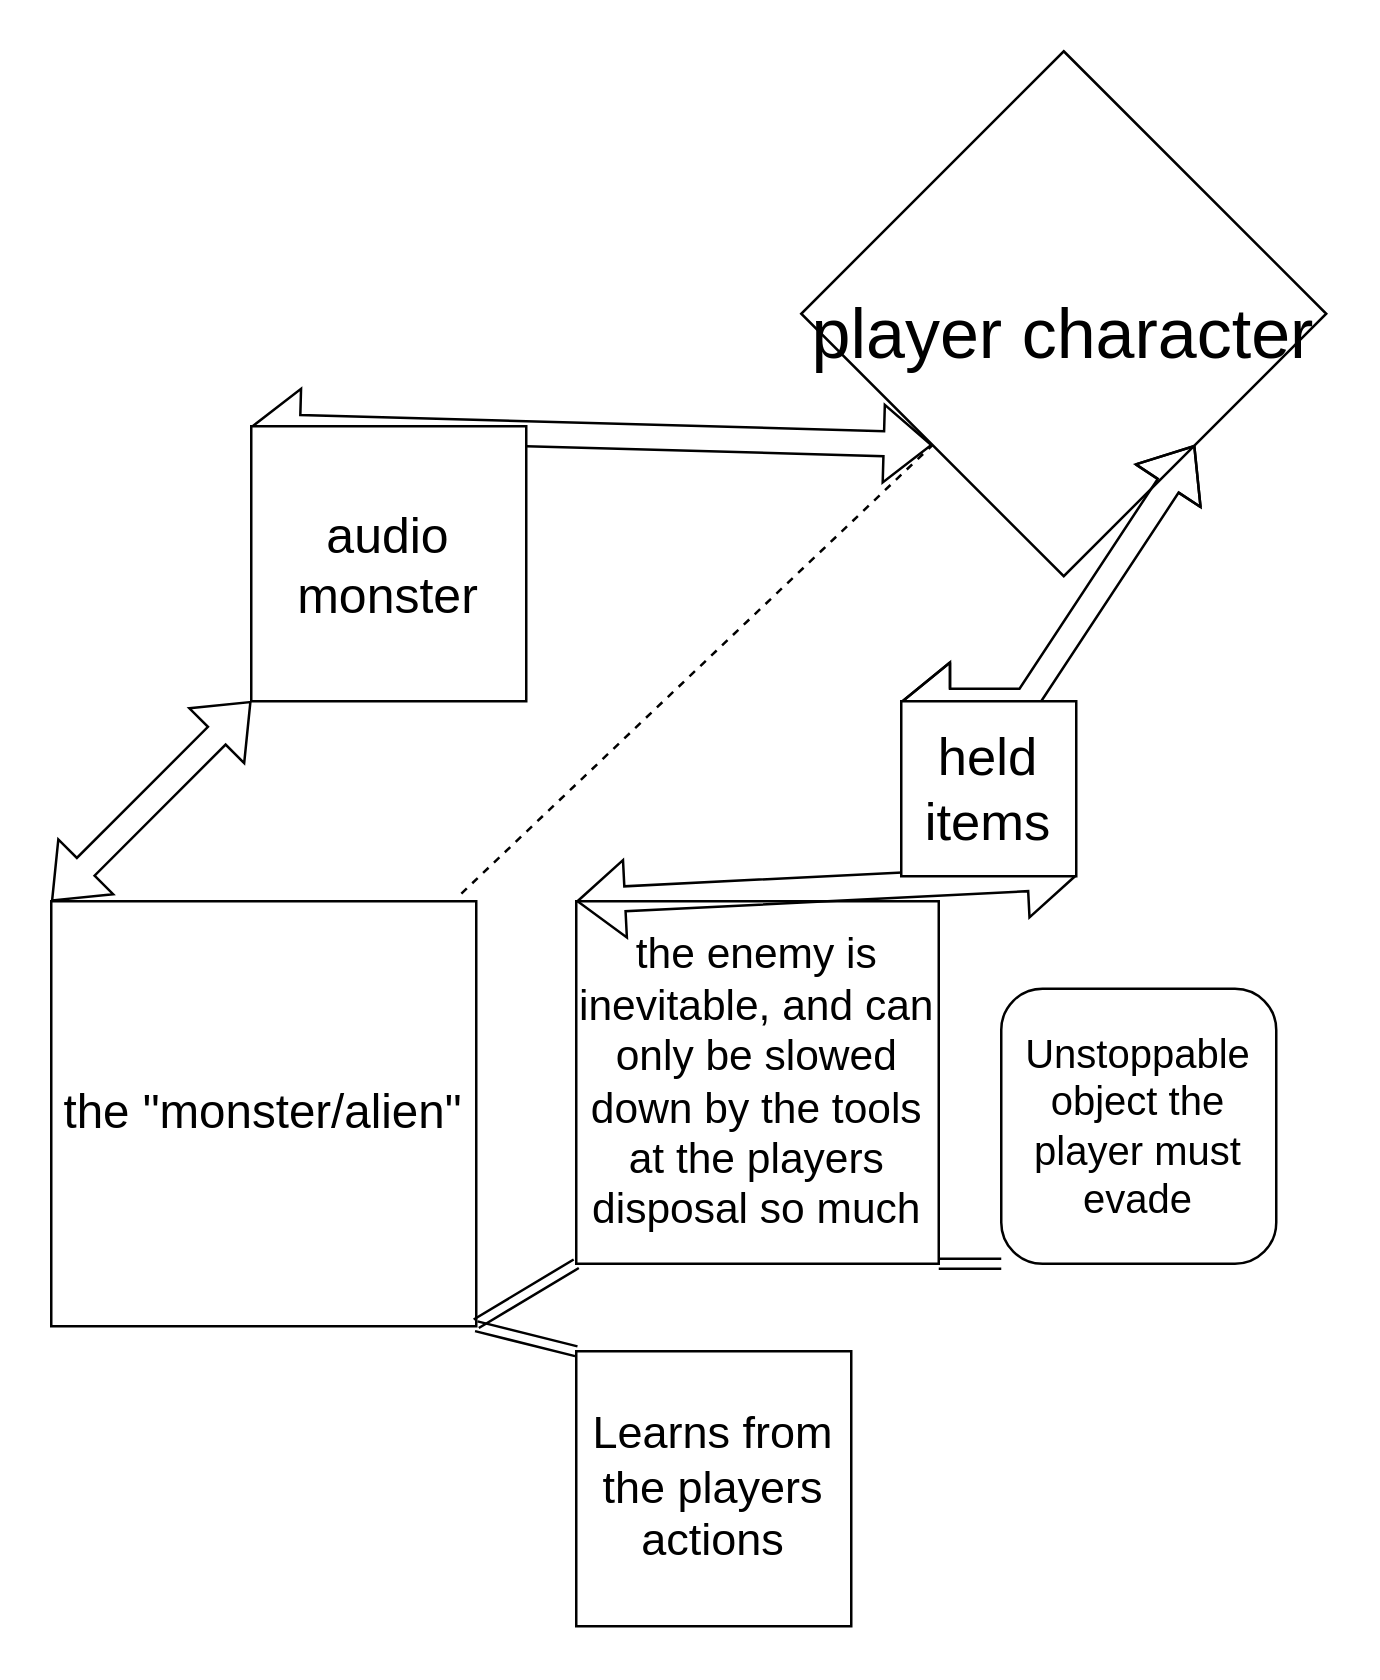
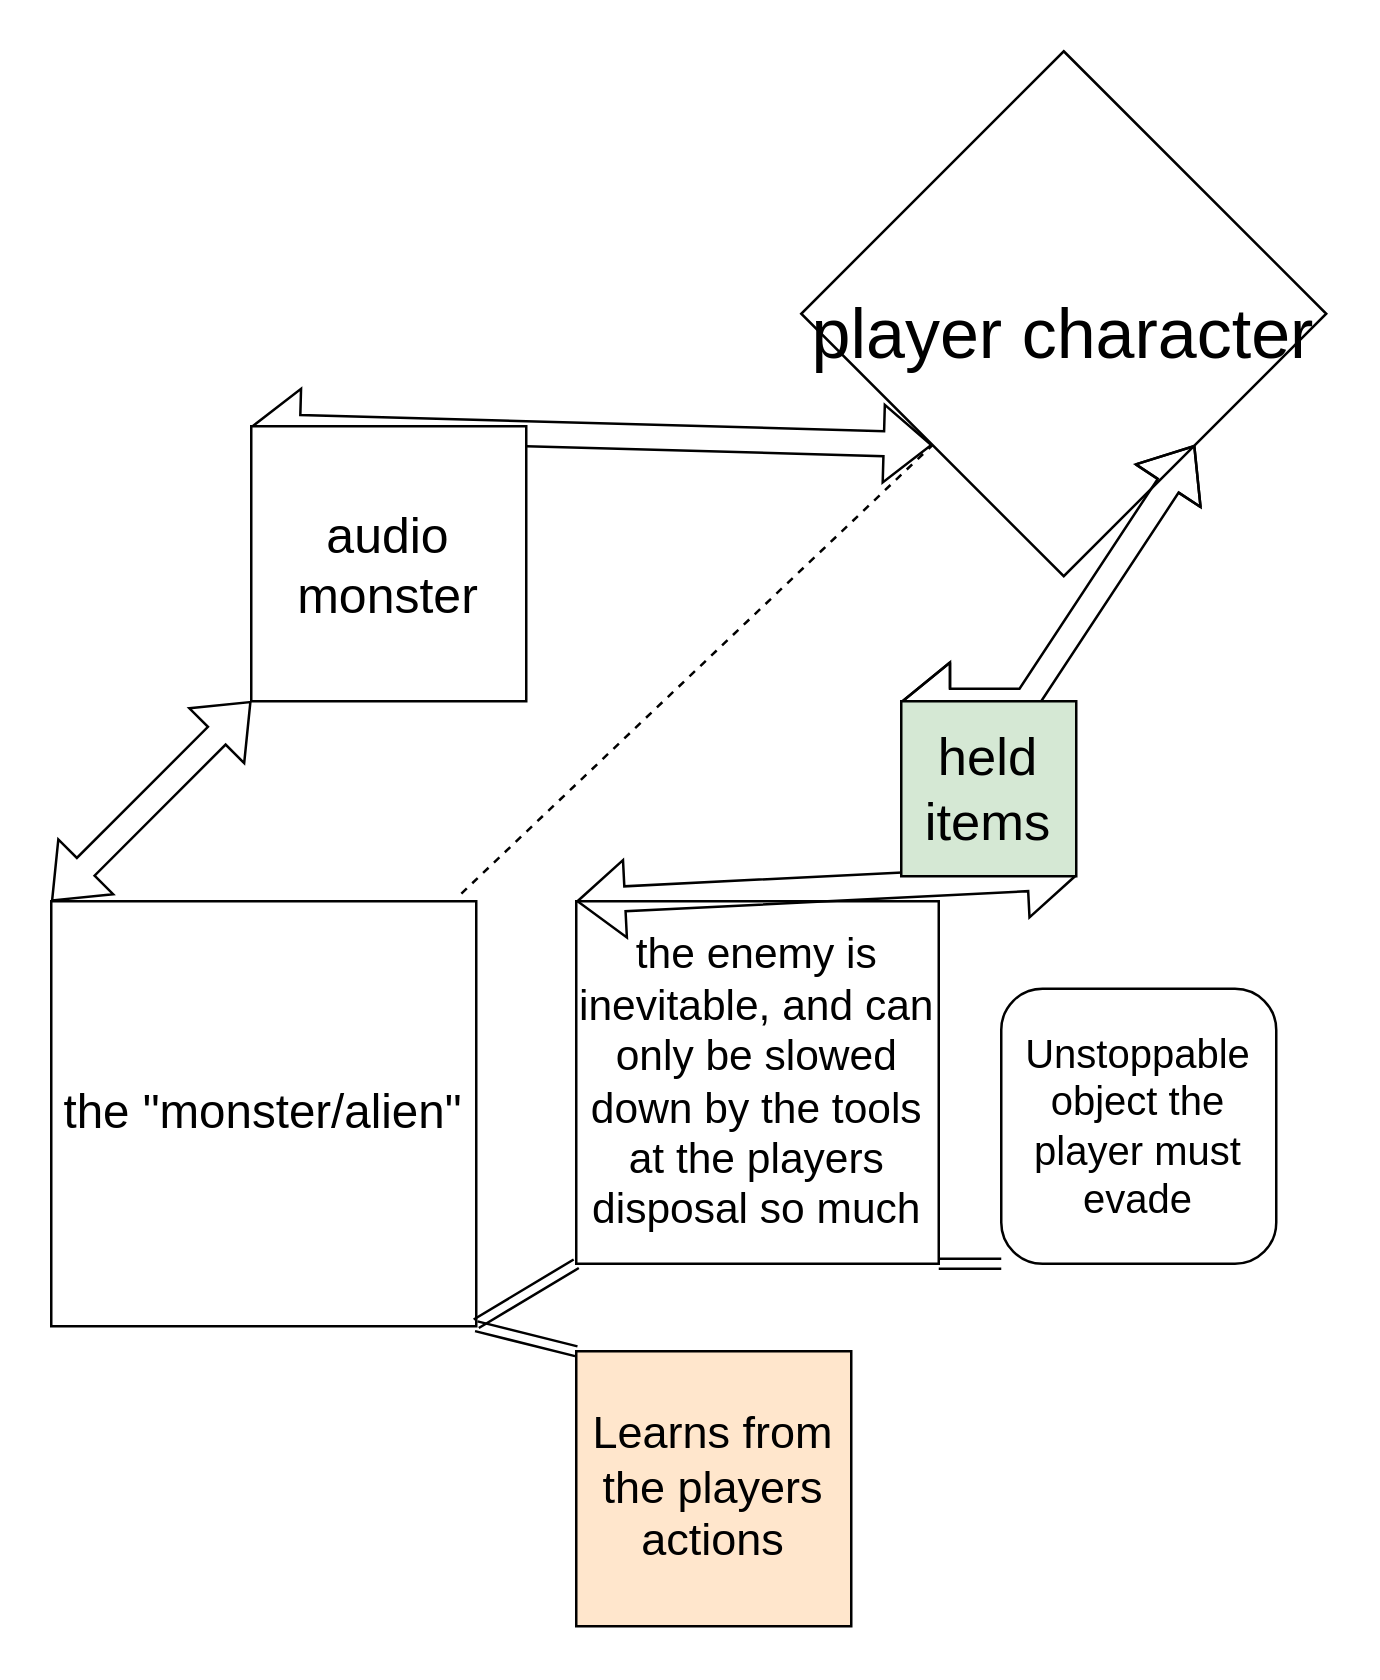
node "held items": fillcolor #ffffff -> #d5e8d4
node "Learns from the players actions": fillcolor #ffffff -> #ffe6cc
